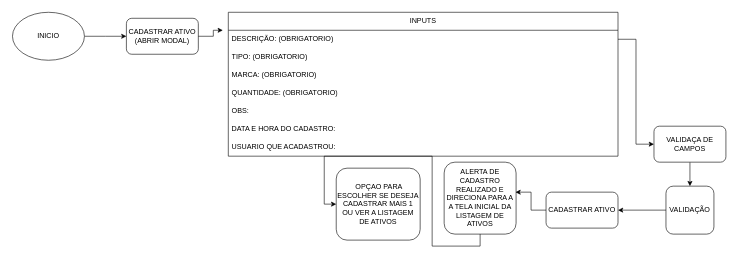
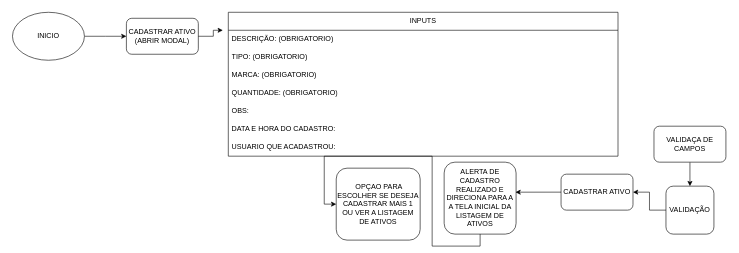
edge "DESCRIÇÃO: (OBRIGATORIO)" -> "VALIDAÇA DE CAMPOS": removed
node "CADASTRAR ATIVO": moved (582, 210) -> (597, 192)
